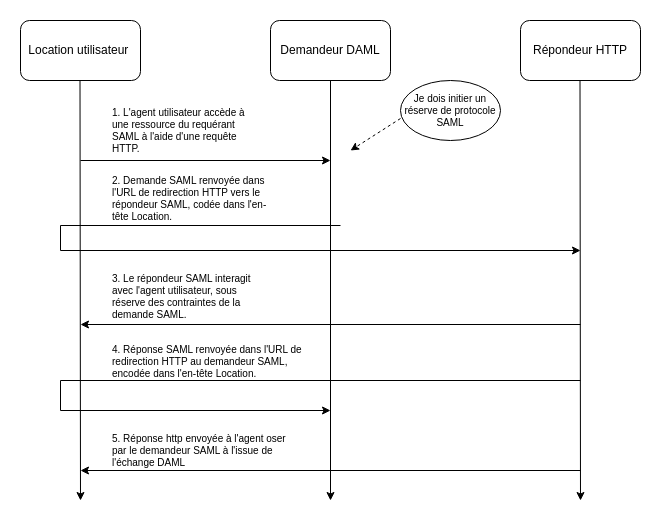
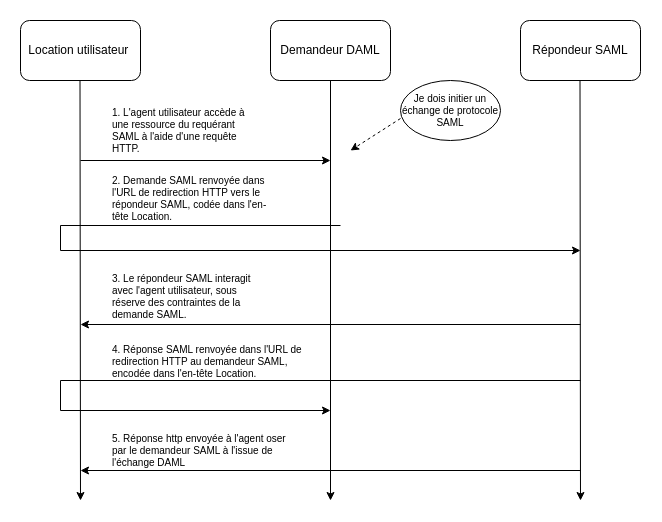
node "Répondeur HTTP": label "Répondeur HTTP" -> "Répondeur SAML"
node "Je dois initier un réserve de protocole SAML": label "Je dois initier un réserve de protocole SAML" -> "Je dois initier un échange de protocole SAML"
